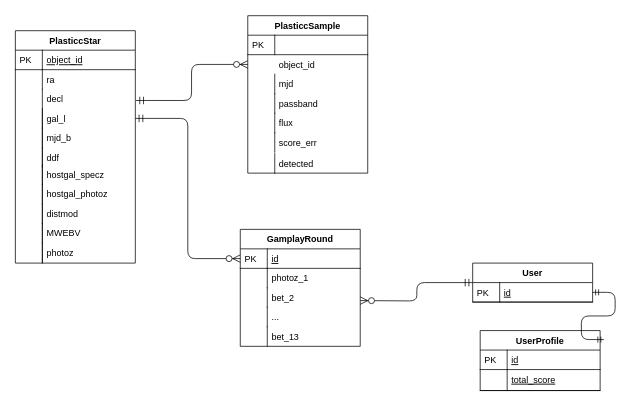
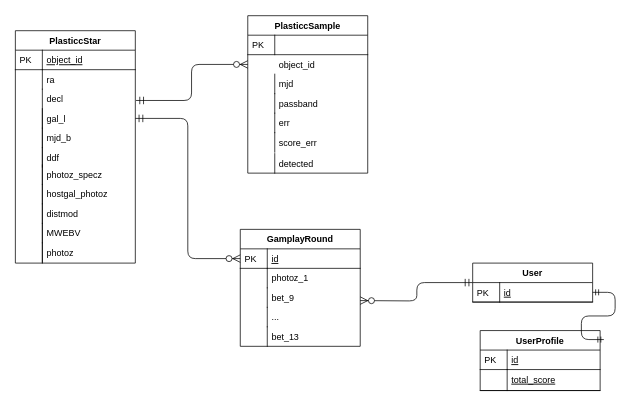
node "flux": label "flux" -> "err"
node "hostgal_specz": label "hostgal_specz" -> "photoz_specz"
node "bet_2": label "bet_2" -> "bet_9"
